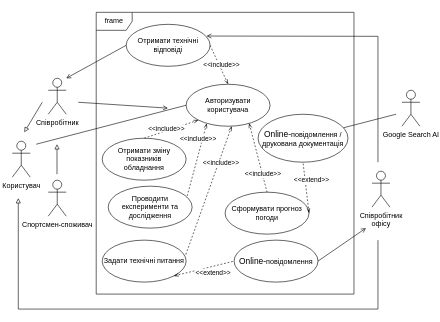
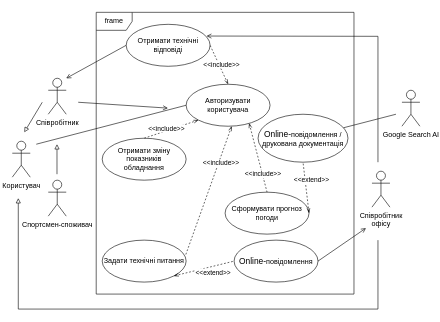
edge "Проводити експерименти та дослідження" -> "Авторизувати користувача": removed, label "<<include>>"
node "Проводити експерименти та дослідження": removed
